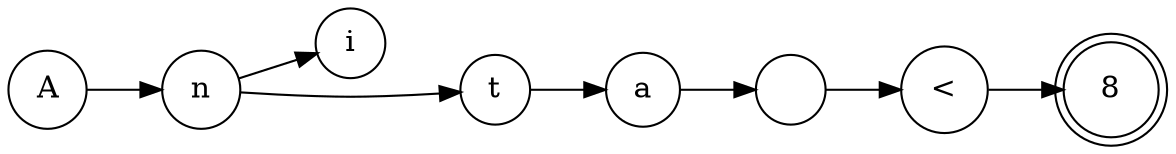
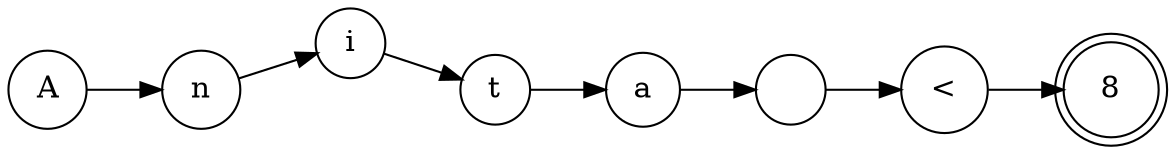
edge "n" -> "t": now "i" -> "t"
